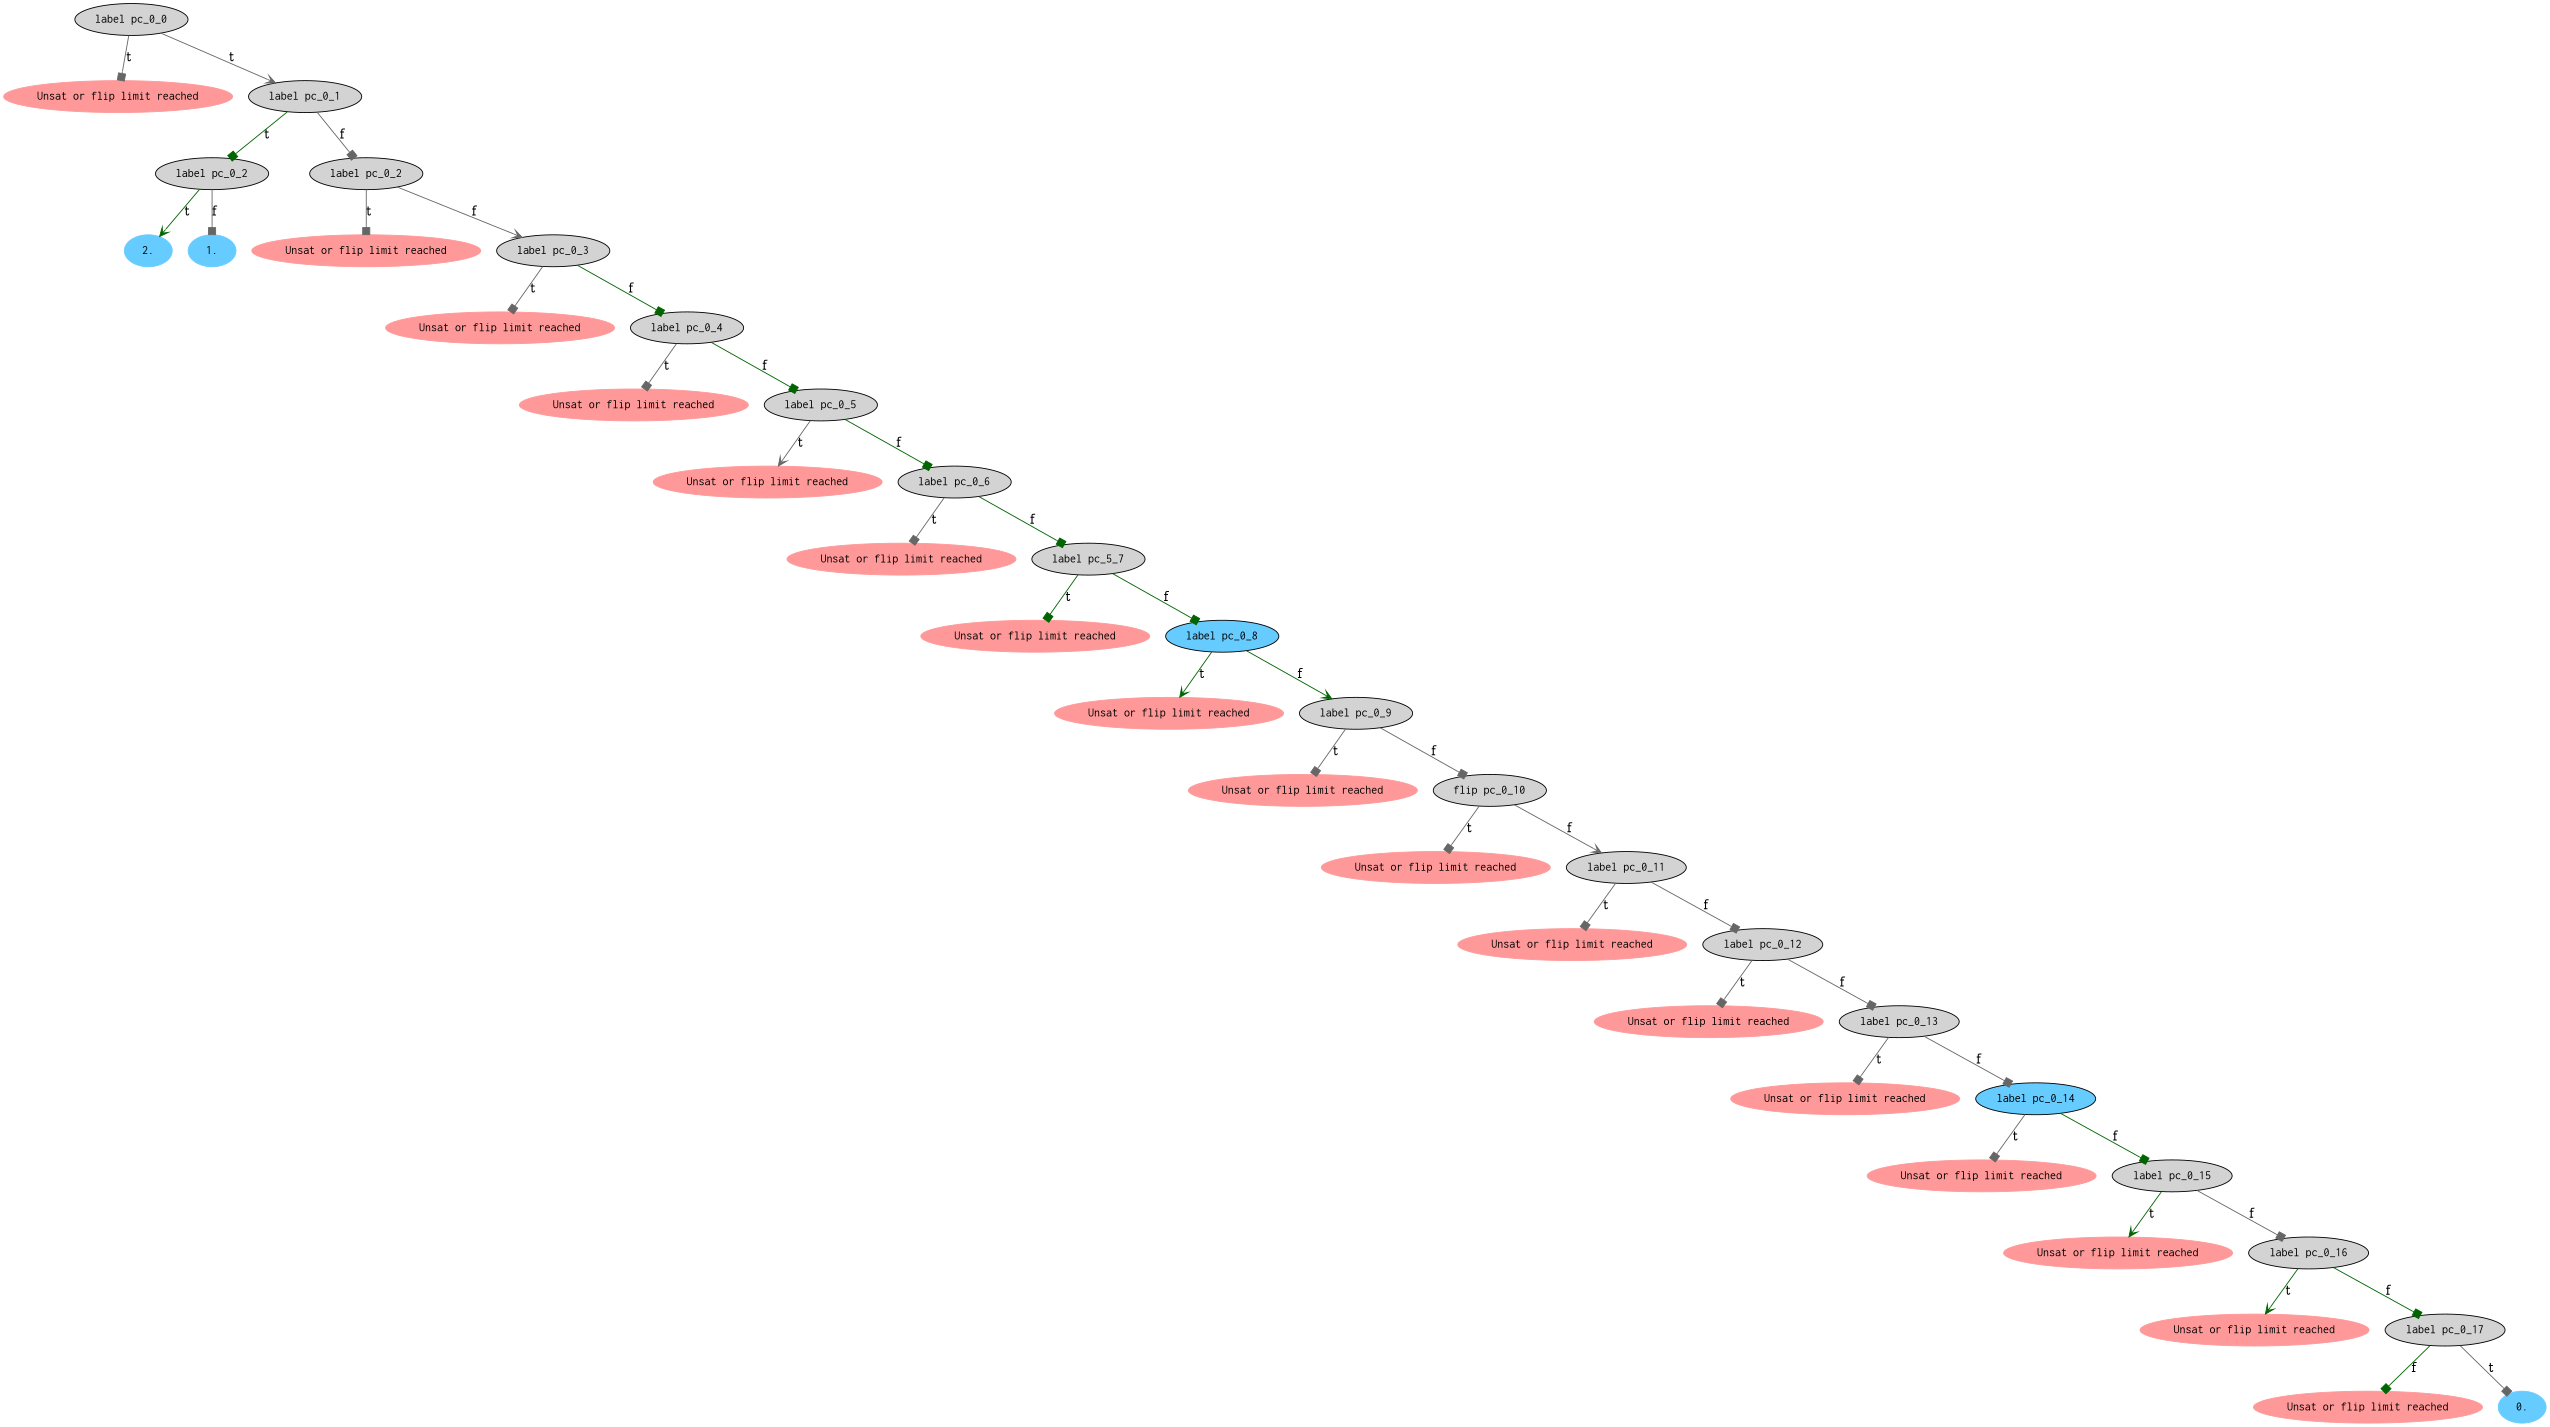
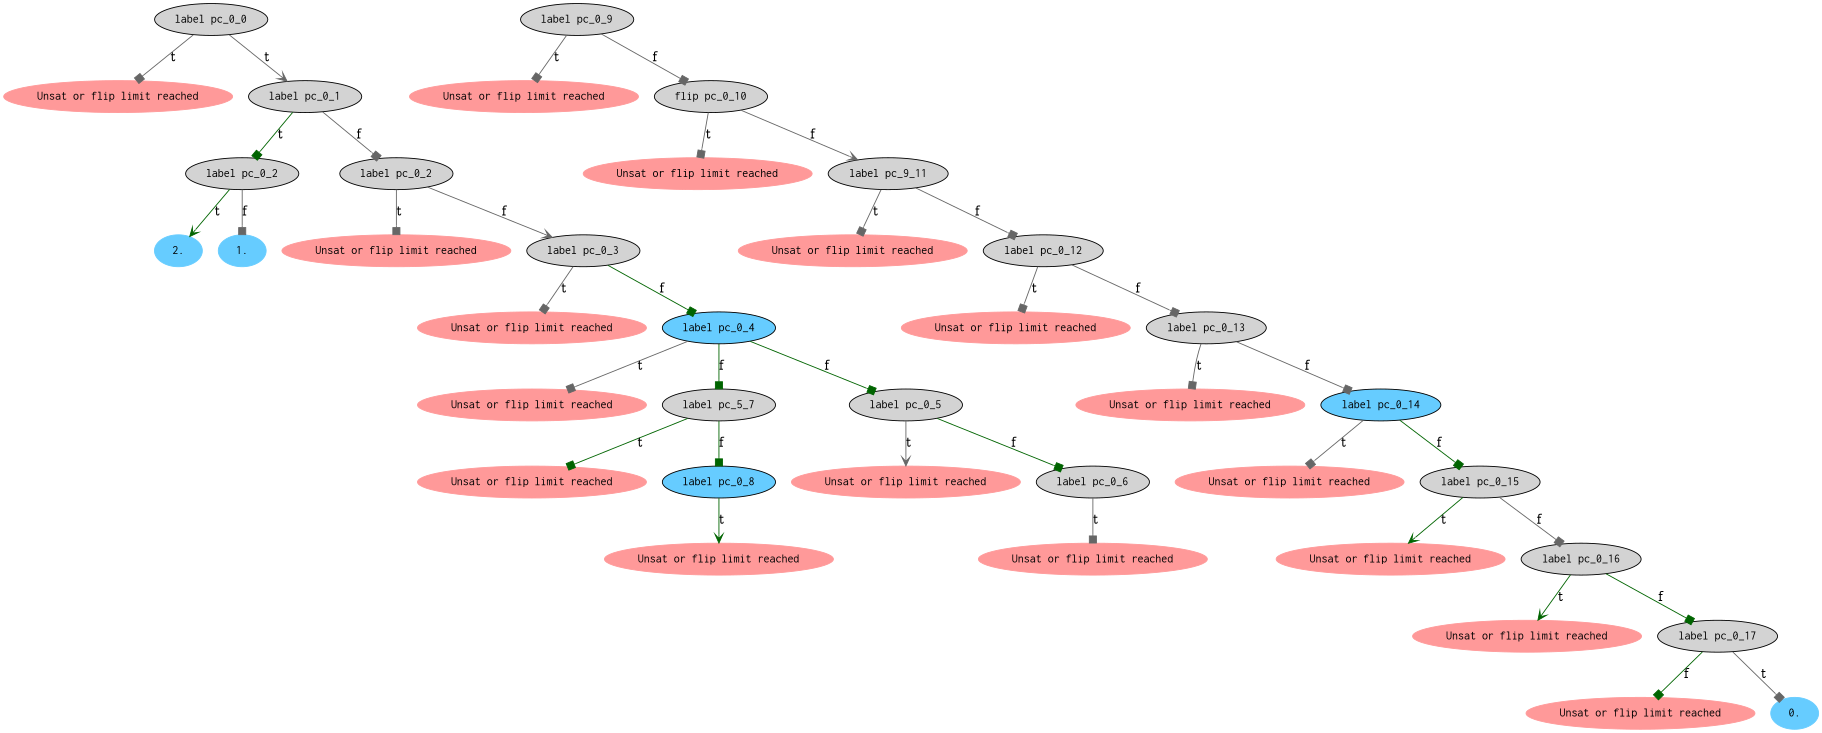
node "label pc_0_4": fillcolor lightgrey -> #66ccff
edge "label pc_0_6" -> "label pc_5_7": now "label pc_0_4" -> "label pc_5_7"
edge "label pc_0_8" -> "label pc_0_9": removed, label "f"
node "label pc_0_11": label "label pc_0_11" -> "label pc_9_11"
